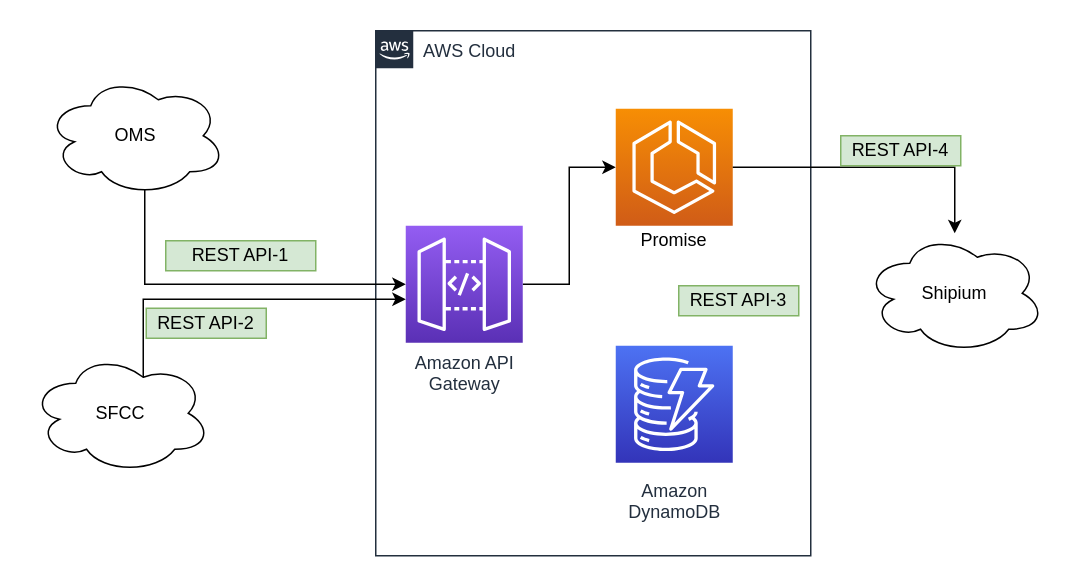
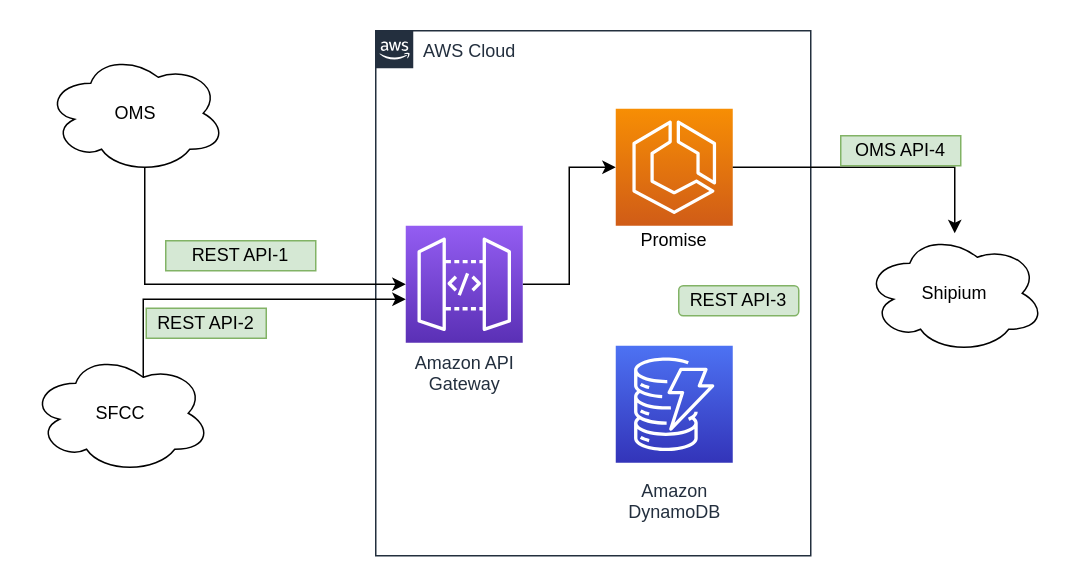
node "OMS": moved (136, 136) -> (136, 113)
node "REST API-4": label "REST API-4" -> "OMS API-4"
node "REST API-3": shape rectangle -> rounded rectangle
